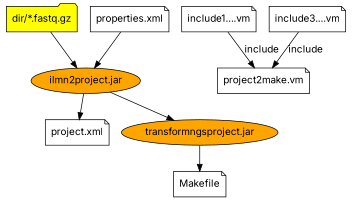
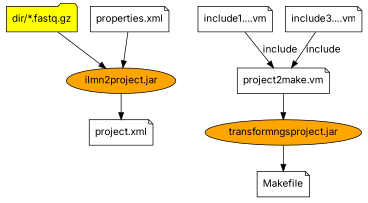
edge "ilmn2project.jar" -> "transformngsproject.jar": now "project2make.vm" -> "transformngsproject.jar"
